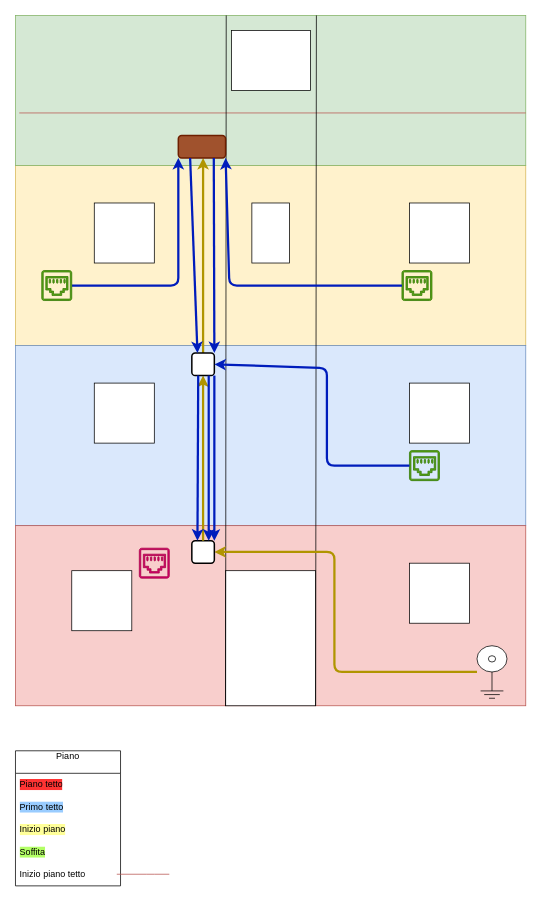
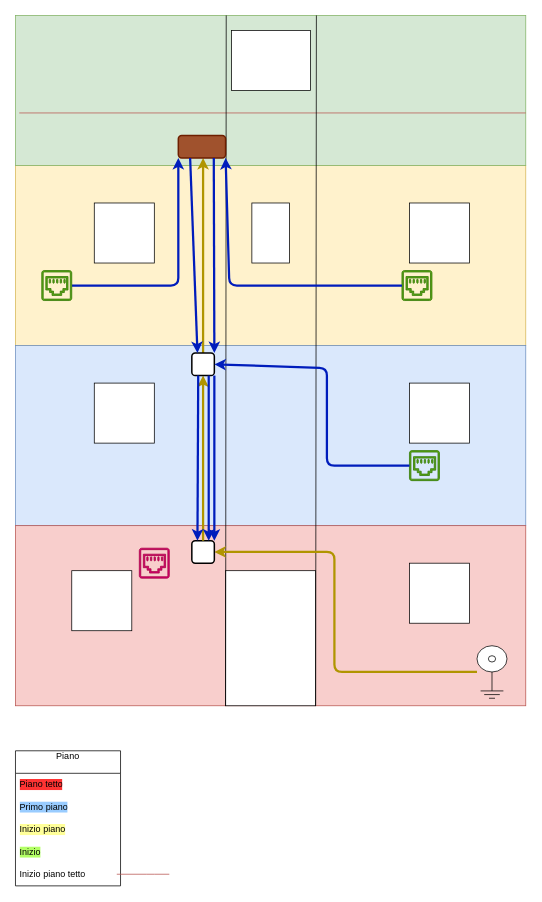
node "Primo tetto": label "Primo tetto" -> "Primo piano"
node "Soffita": label "Soffita" -> "Inizio"
